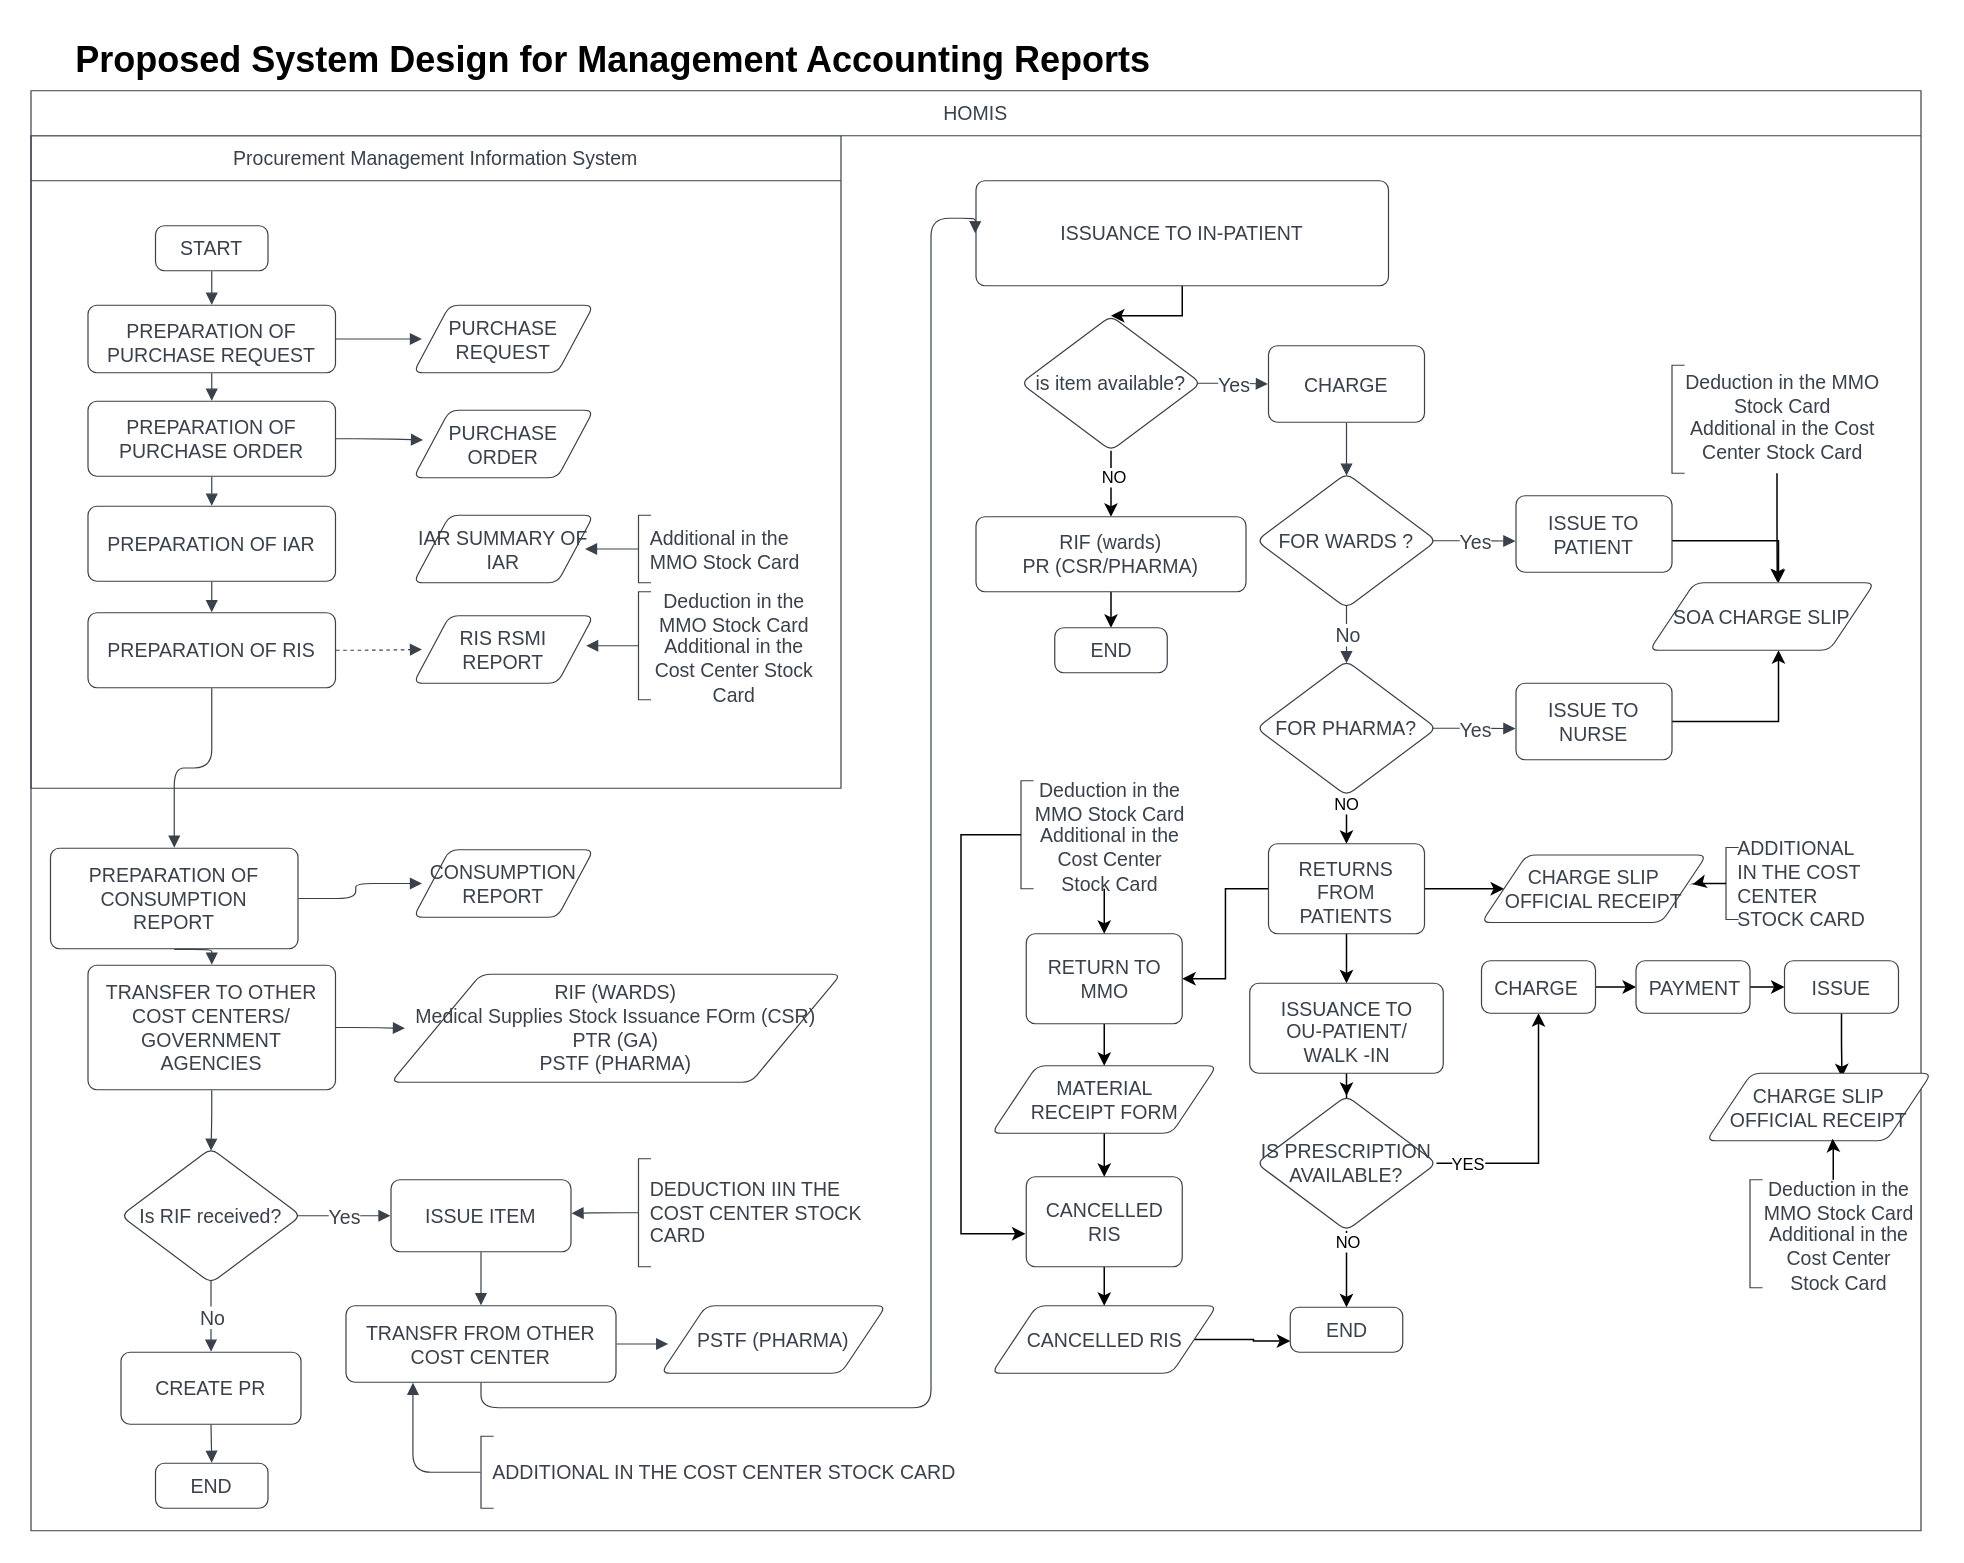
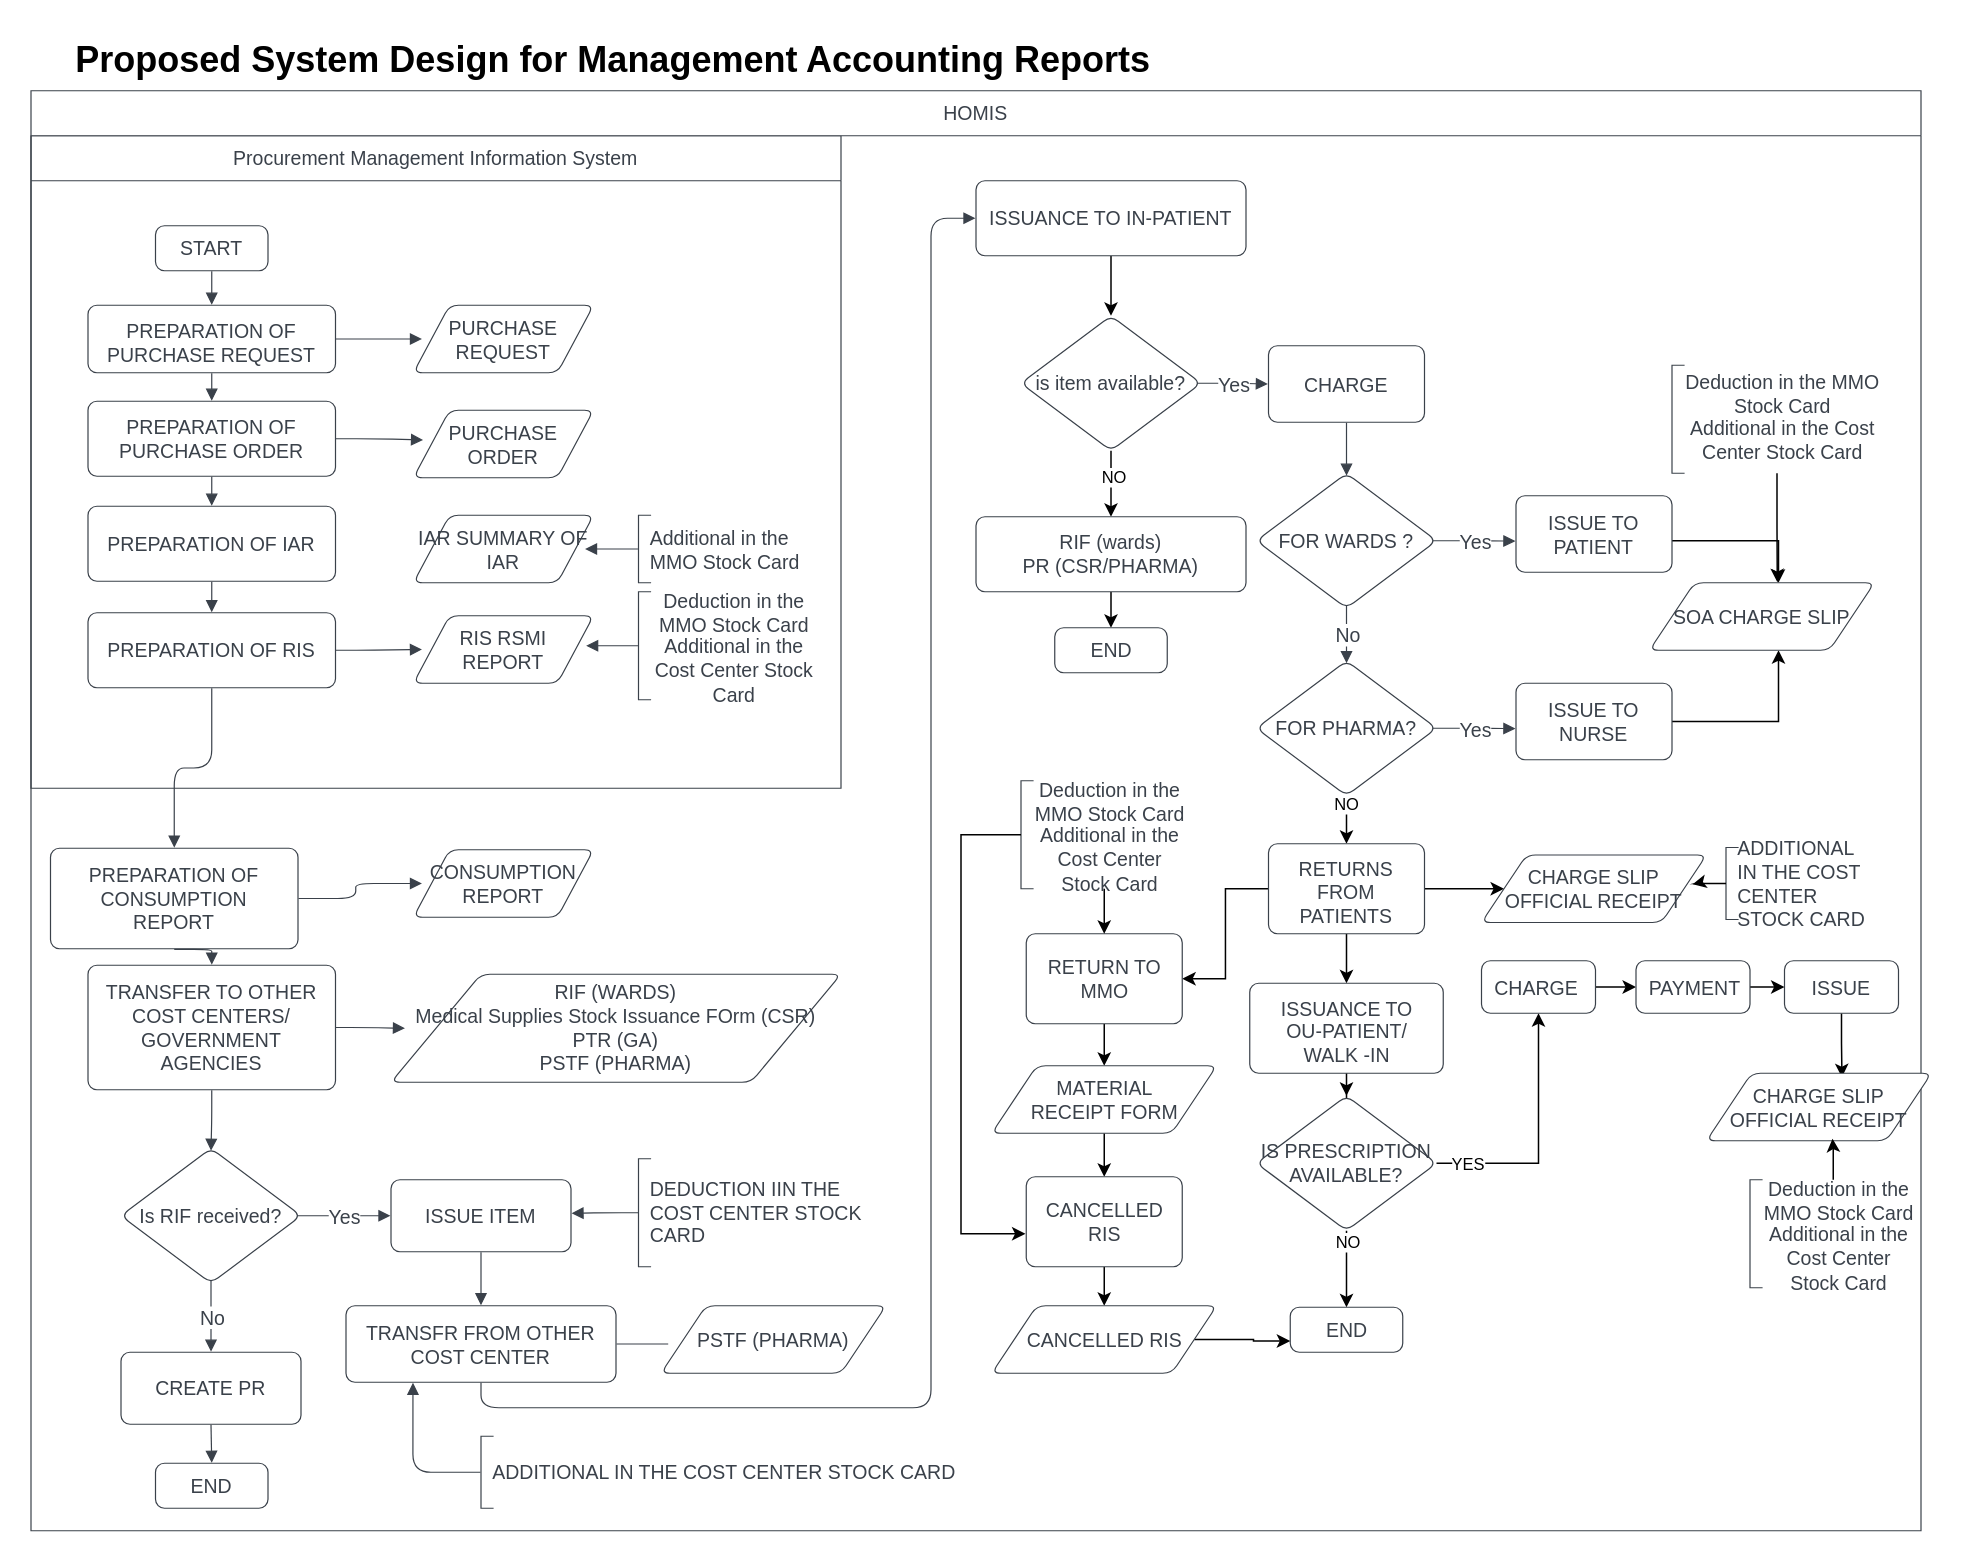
node "ISSUANCE TO IN-PATIENT": size 413x105 -> 270x75
edge "PREPARATION OF RIS" -> "RIS RSMI REPORT": style dashed -> solid
edge "TRANSFR FROM OTHER COST CENTER" -> "PSTF (PHARMA)": arrowhead block -> none
